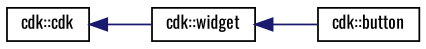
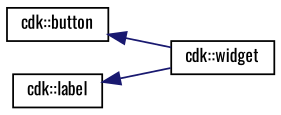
node "cdk::cdk": label "cdk::cdk" -> "cdk::label"
edge "cdk::button" -> "cdk::widget": reversed
